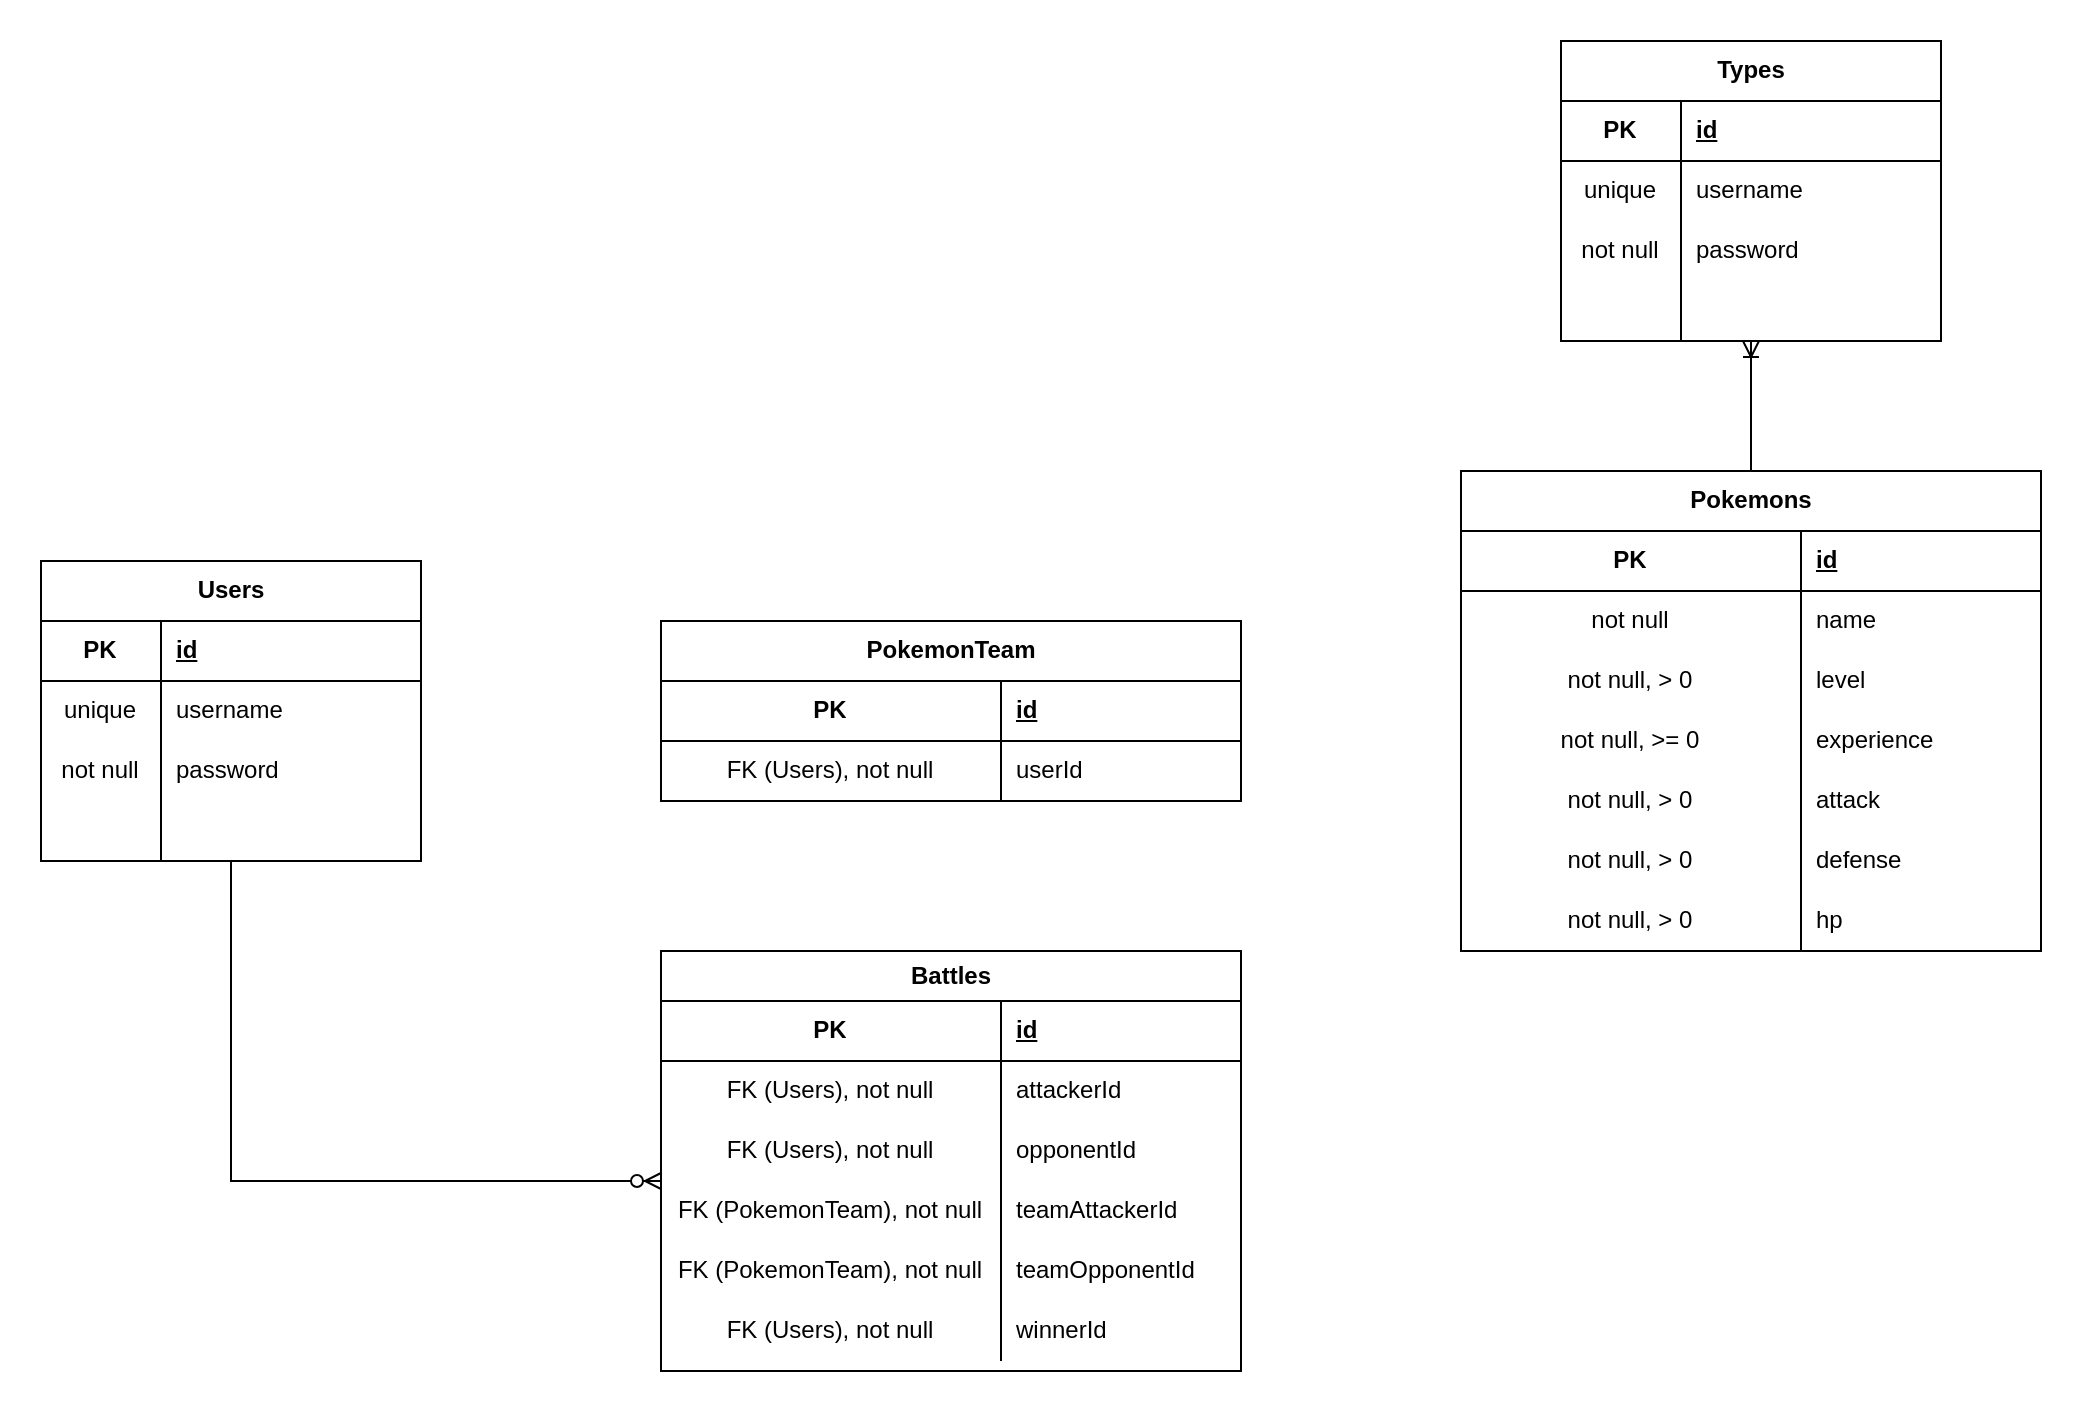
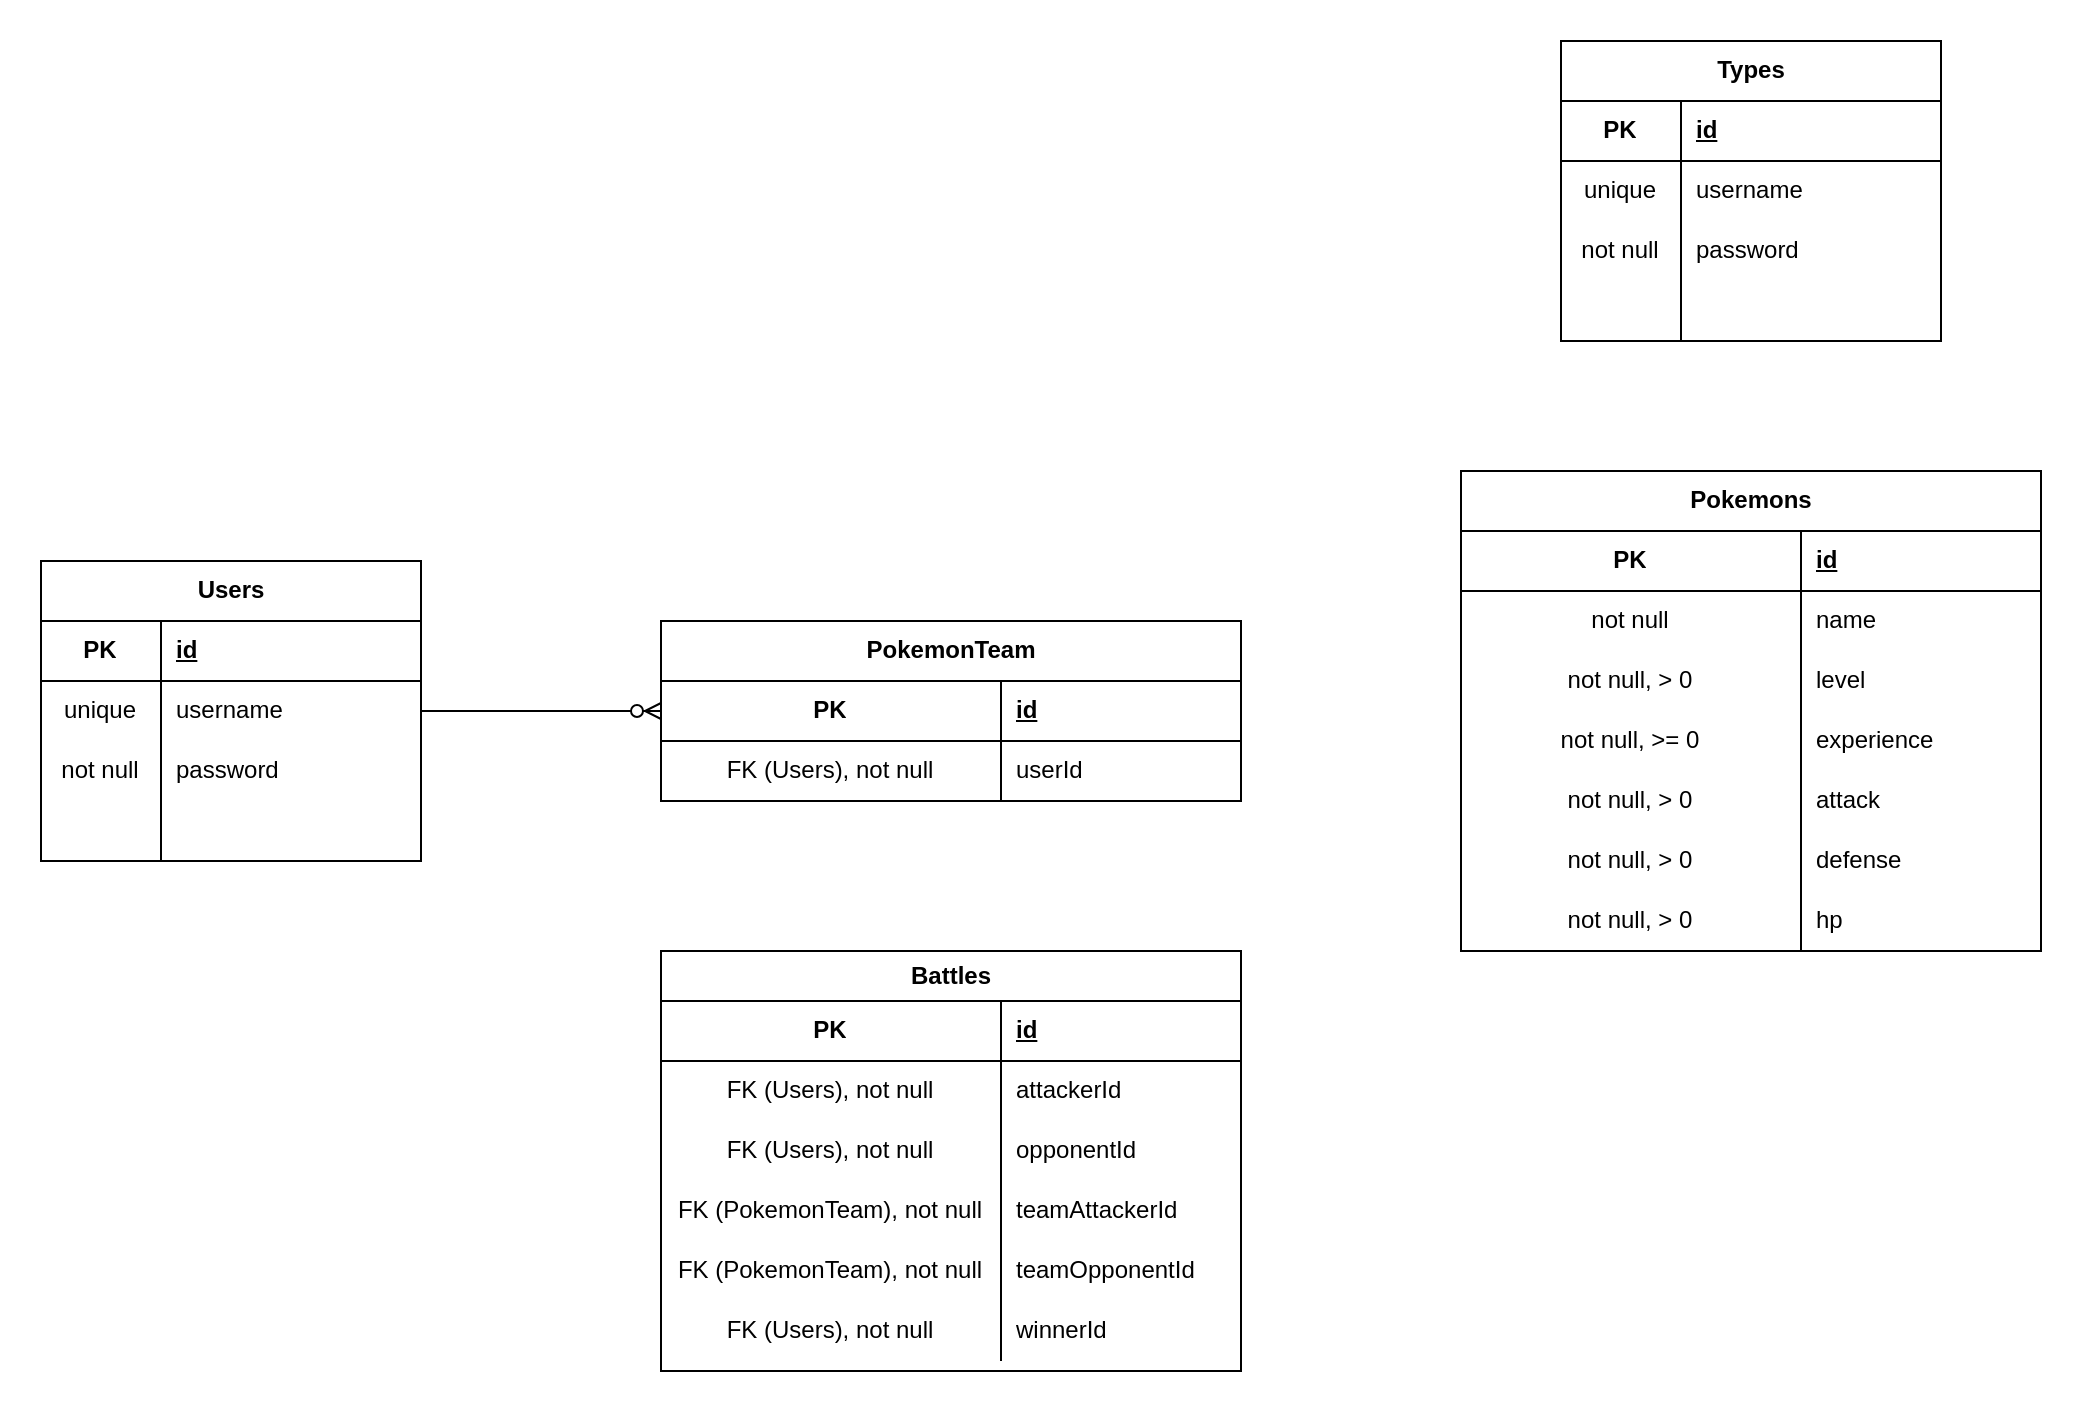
edge "Pokemons" -> "Types": removed
edge "Users" -> "PokemonTeam": added
edge "Users" -> "Battles": removed
